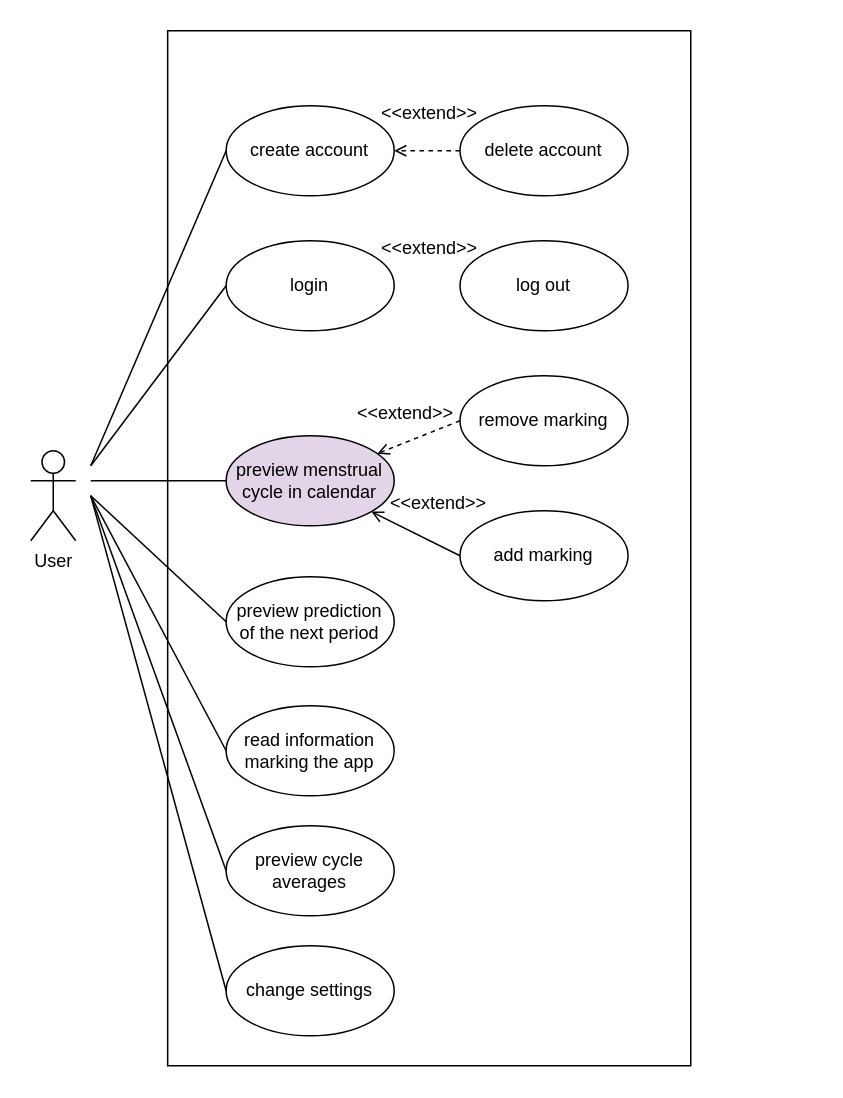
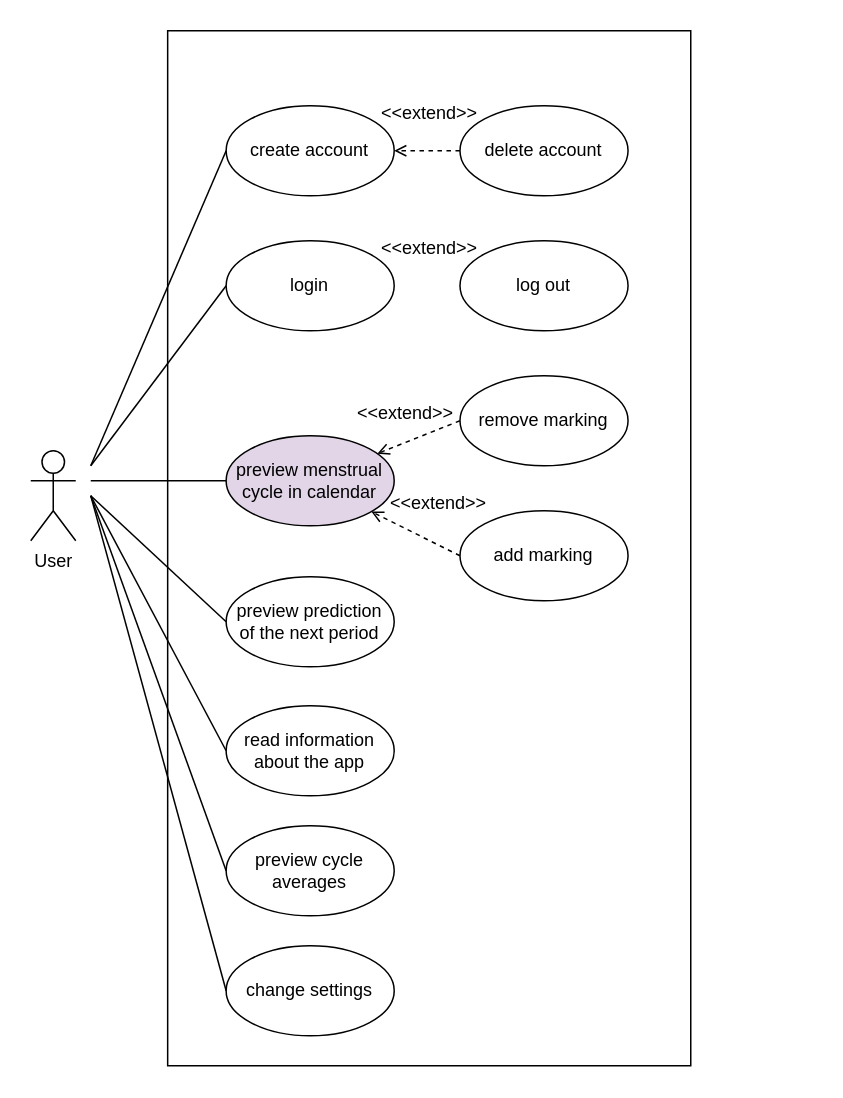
edge "add marking" -> "preview menstrual cycle in calendar": style solid -> dashed
node "read information marking the app": label "read information marking the app" -> "read information about the app"
